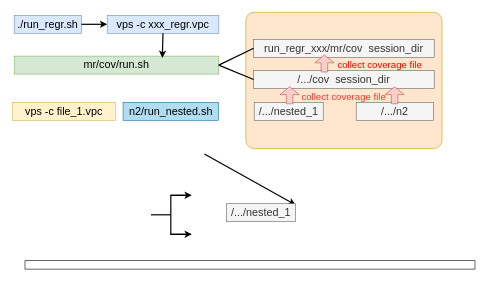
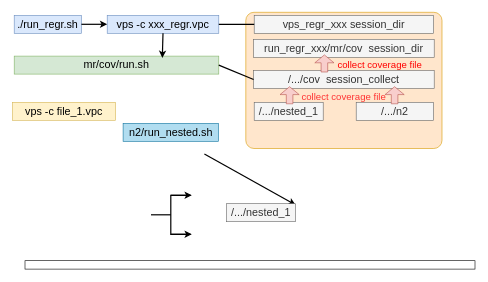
edge "vps -c xxx_regr.vpc" -- "vps_regr_xxx session_dir": added
node "vps_regr_xxx session_dir": added
edge "run_regr_xxx/mr/cov session_dir" -- "mr/cov/run.sh": removed
node "/.../cov session_dir": label "/.../cov session_dir" -> "/.../cov session_collect"
node "n2/run_nested.sh": moved (171, 111) -> (171, 132)
